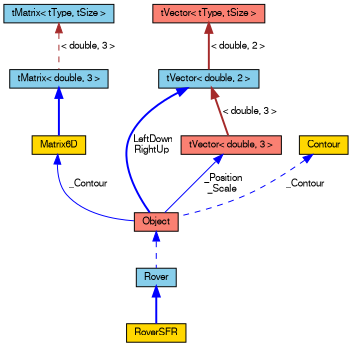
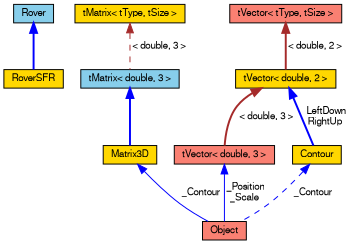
node "tMatrix< tType, tSize >": fillcolor skyblue -> gold
node "tVector< double, 2 >": fillcolor skyblue -> gold
edge "Object" -> "tVector< double, 2 >": now "Contour" -> "tVector< double, 2 >"
node "Matrix6D": label "Matrix6D" -> "Matrix3D"
edge "Rover" -> "Object": removed
